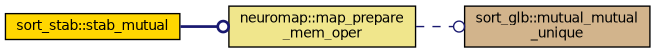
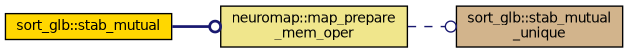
node "sort_stab::stab_mutual": label "sort_stab::stab_mutual" -> "sort_glb::stab_mutual"
node "sort_glb::mutual_mutual _unique": label "sort_glb::mutual_mutual _unique" -> "sort_glb::stab_mutual _unique"
